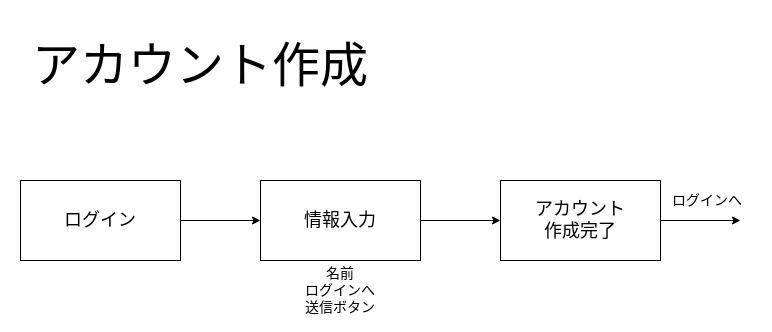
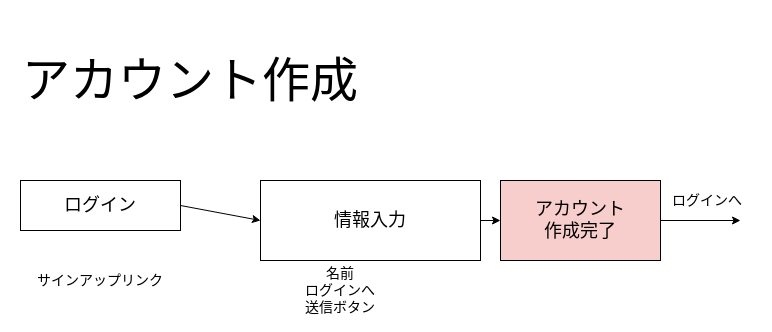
node "アカウント作成": moved (201, 66) -> (191, 81)
node "ログイン": size 160x80 -> 160x50
node "情報入力": size 160x80 -> 220x80
node "アカウント 作成完了": fillcolor #ffffff -> #f8cecc
node "サインアップリンク": added
